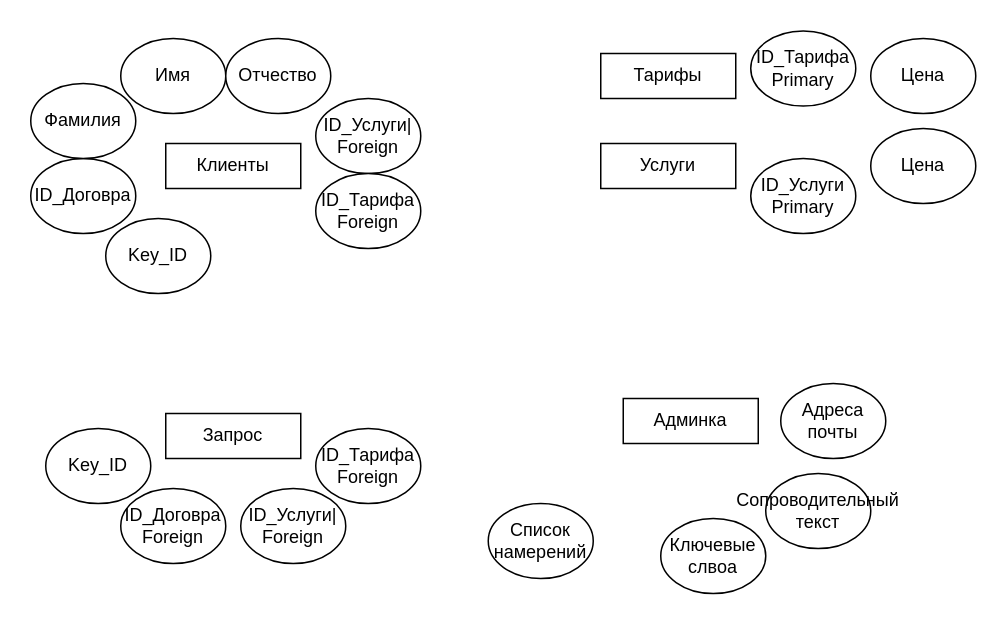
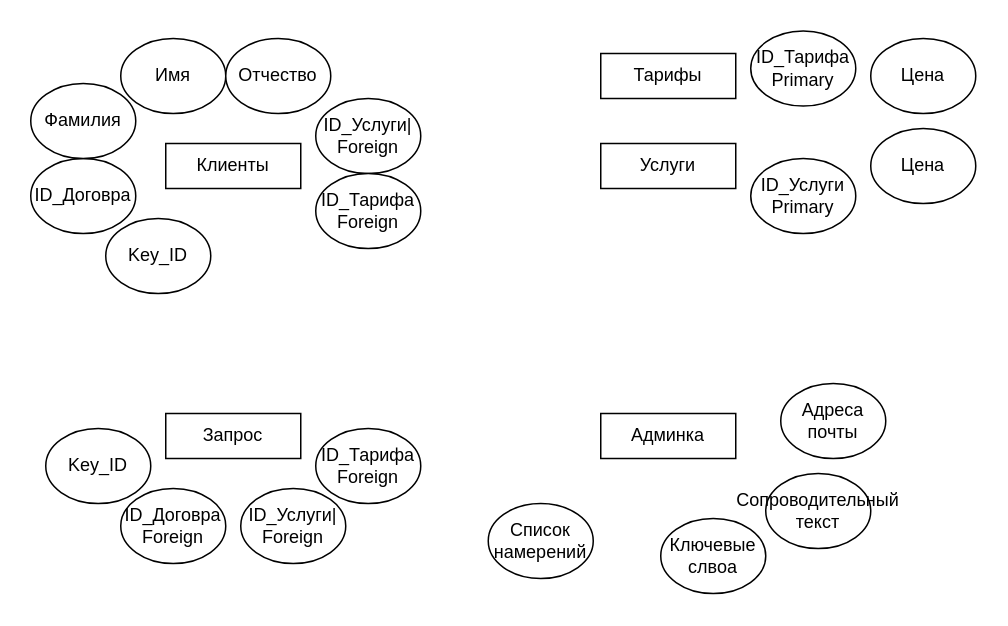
node "Админка": moved (691, 421) -> (668, 436)
